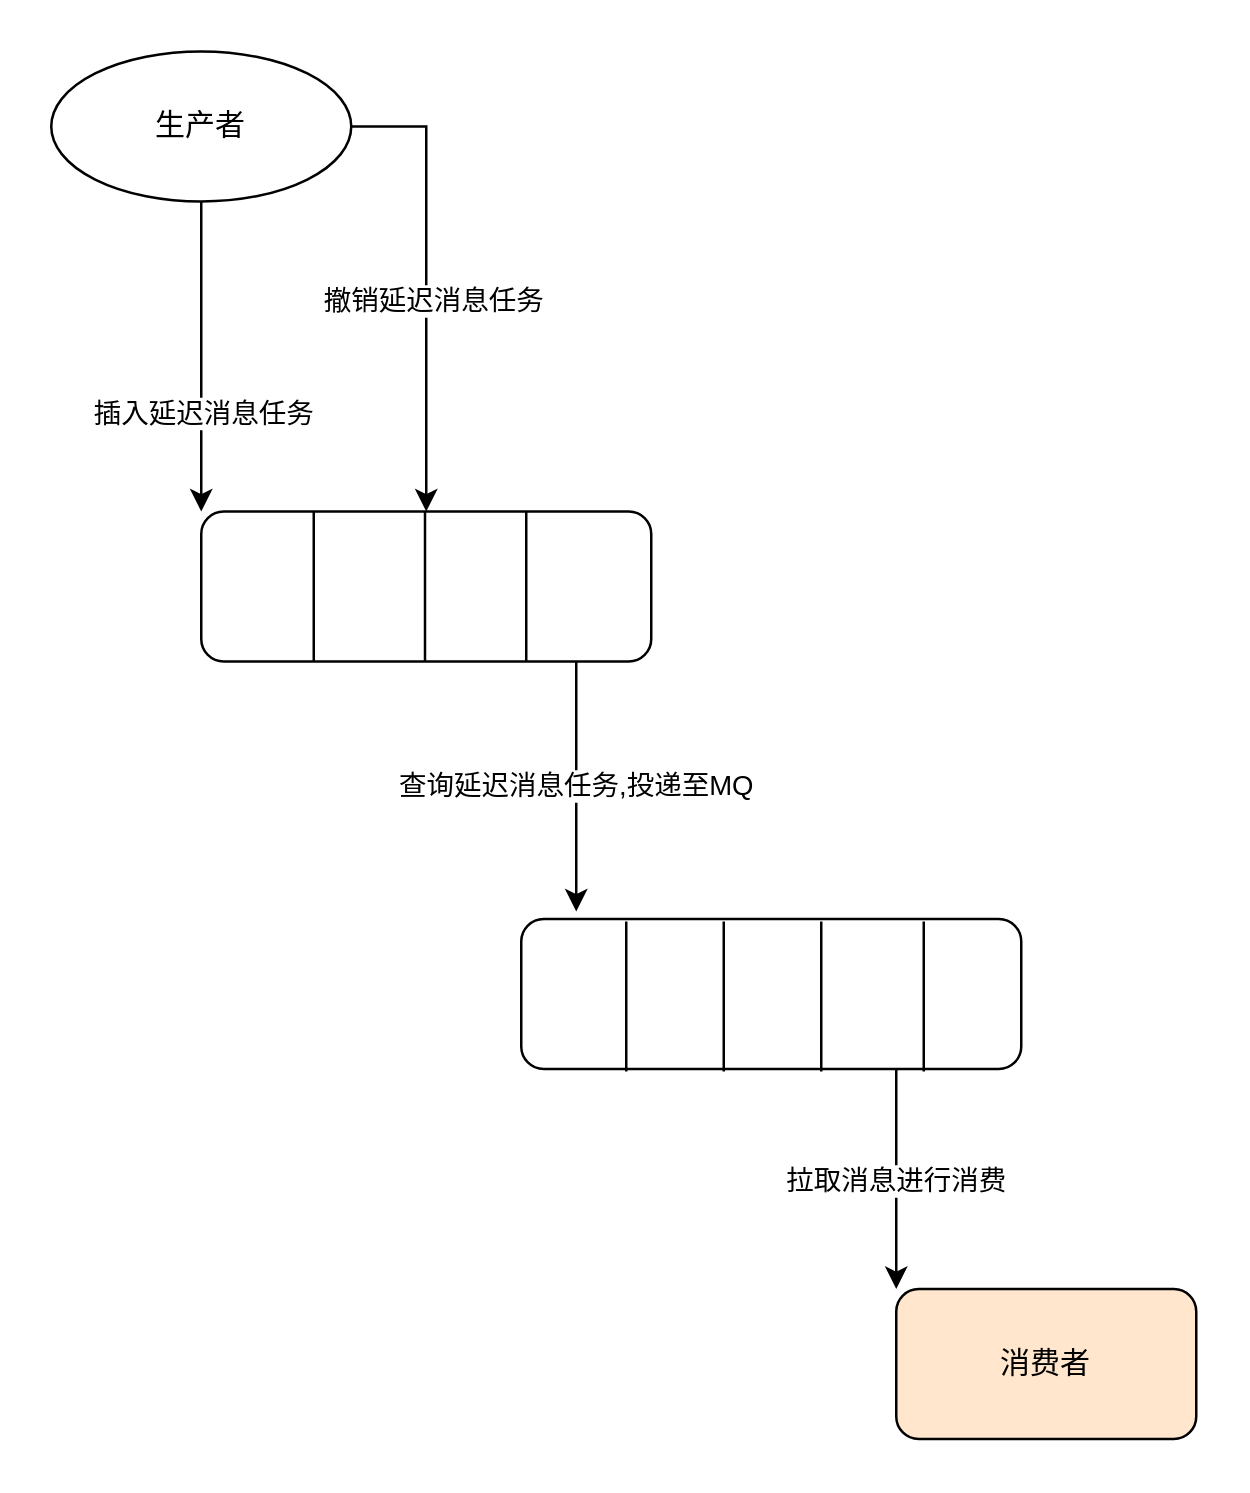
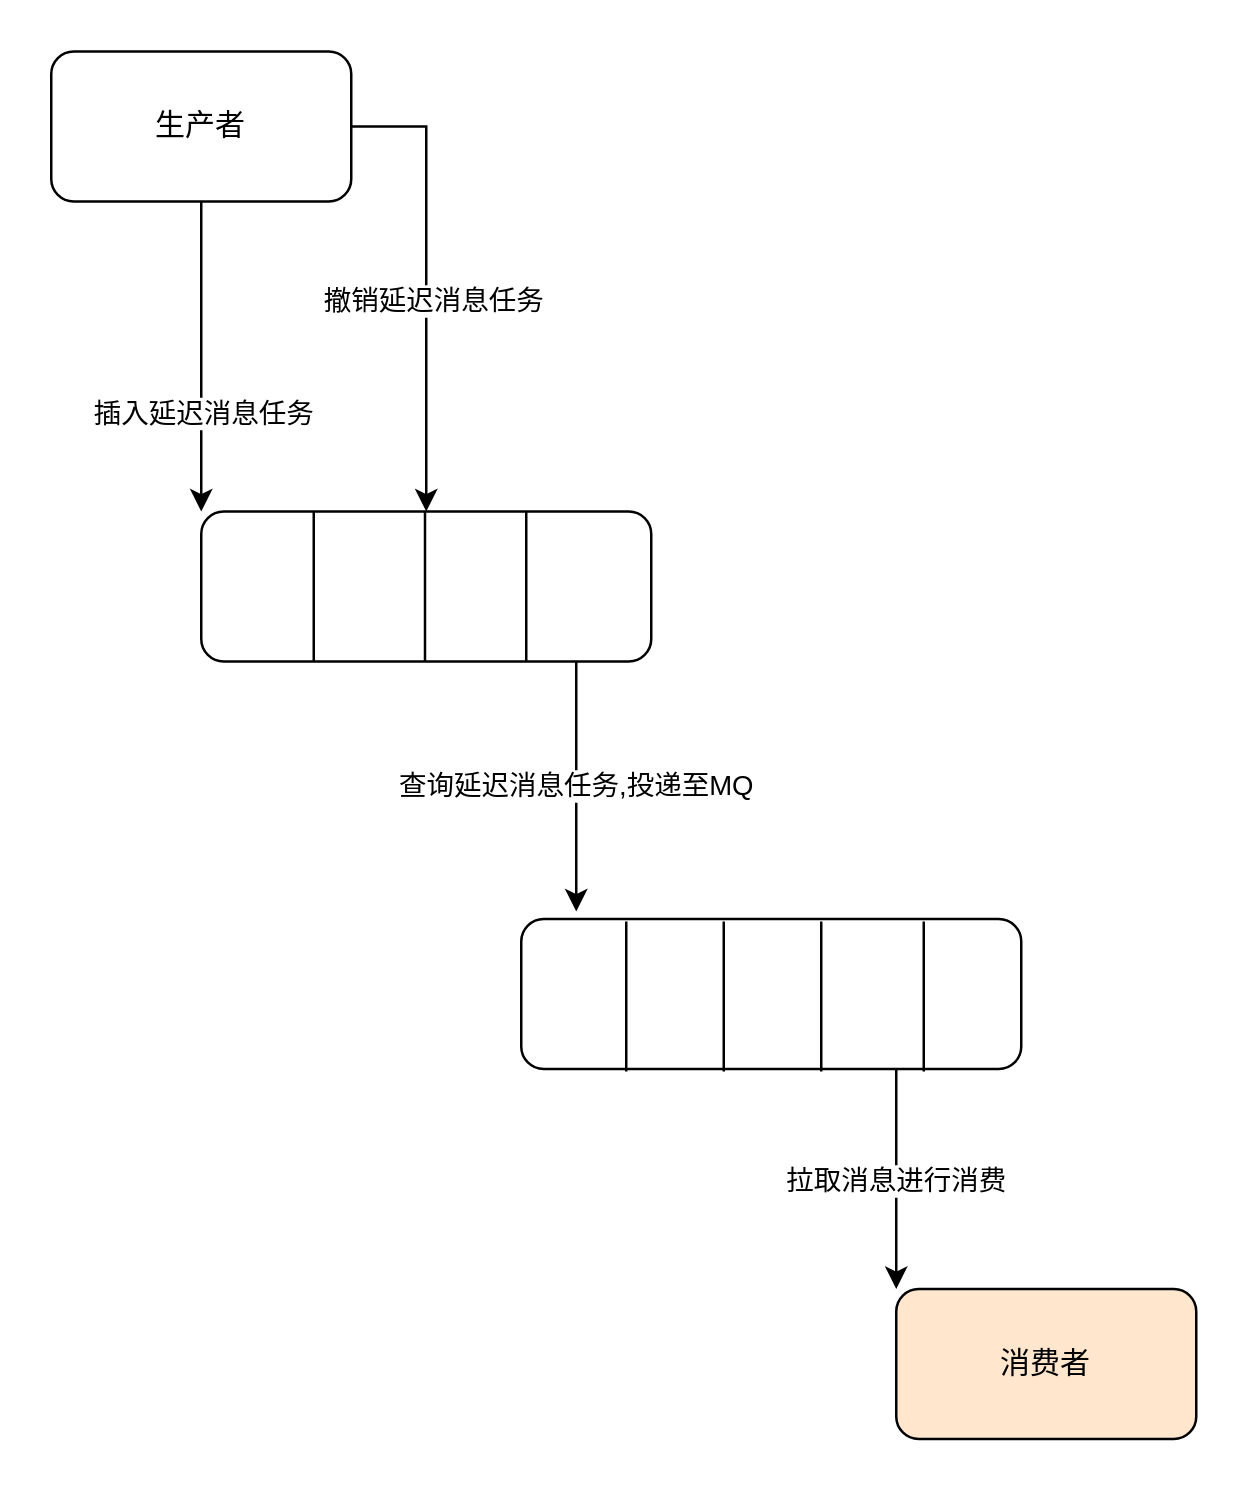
node "生产者": shape ellipse -> rounded rectangle
